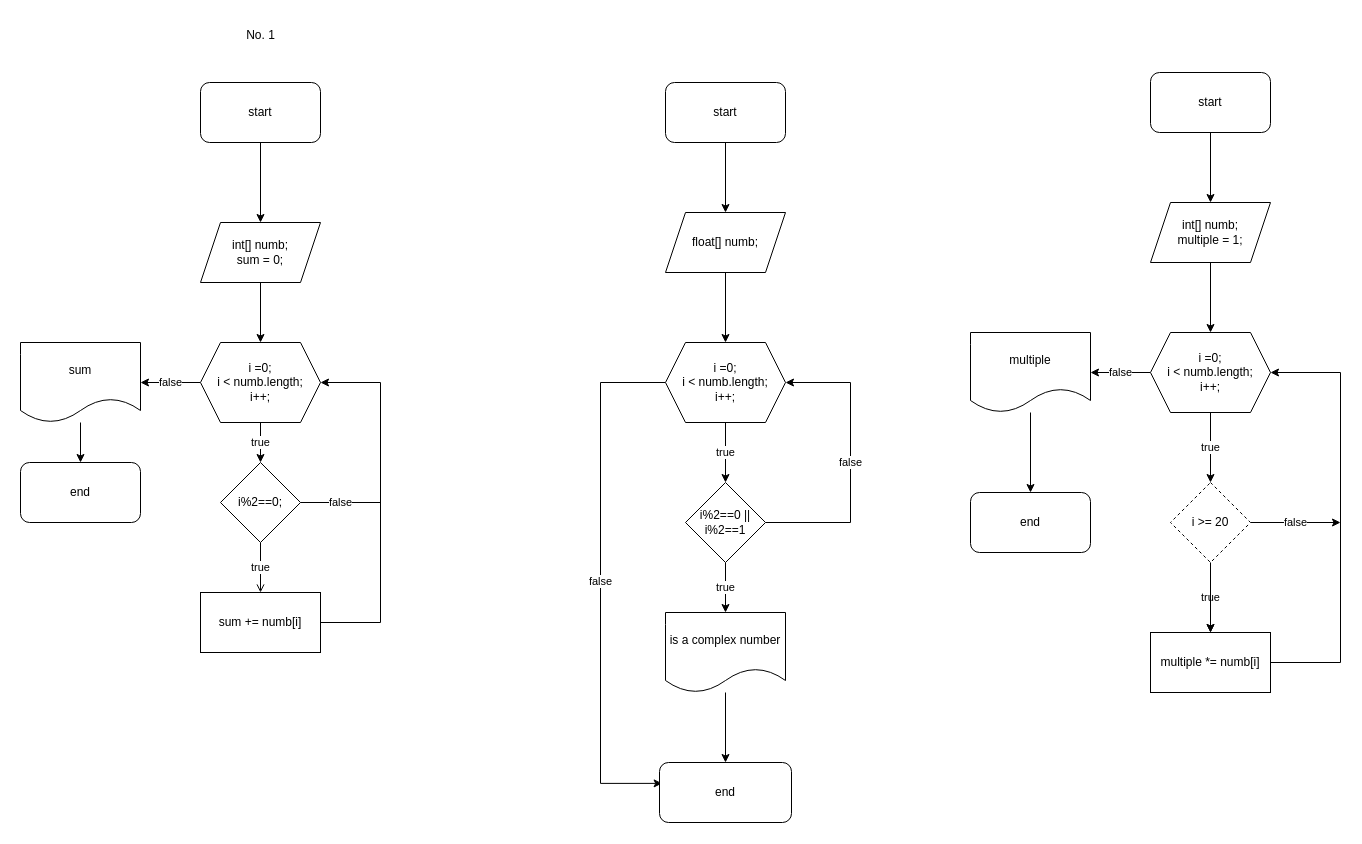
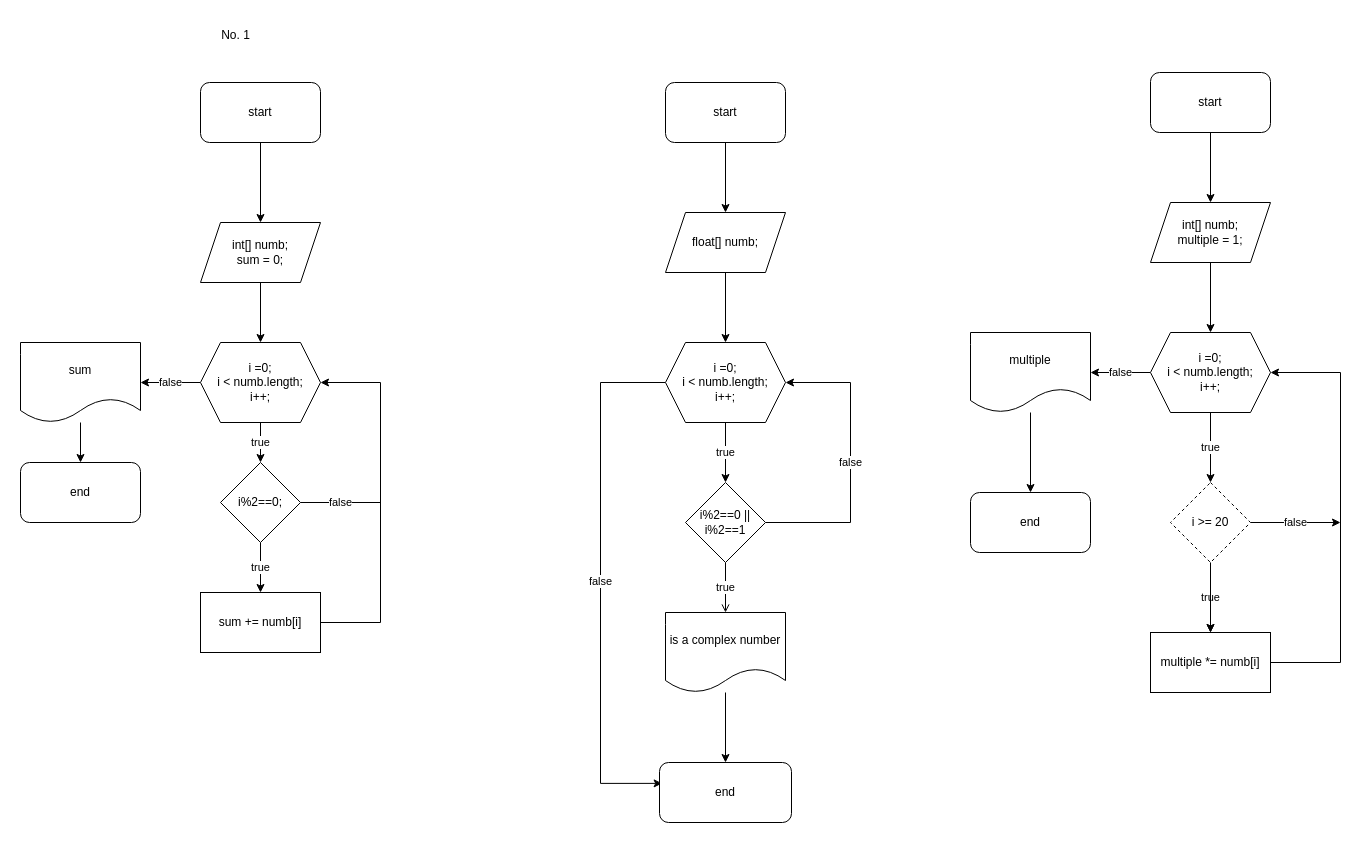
node "No. 1": moved (261, 36) -> (236, 36)
edge "i%2==0;" -> "sum += numb[i]": arrowhead open -> classic
edge "i%2==0 || i%2==1" -> "is a complex number": arrowhead classic -> open
